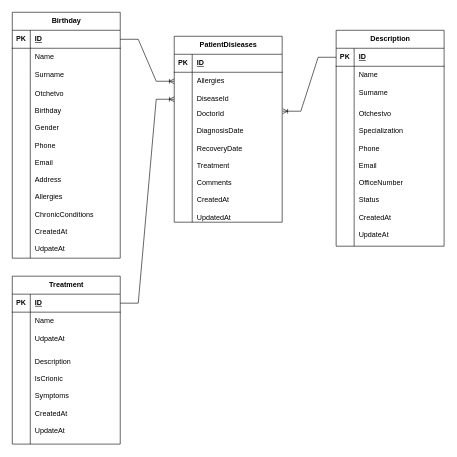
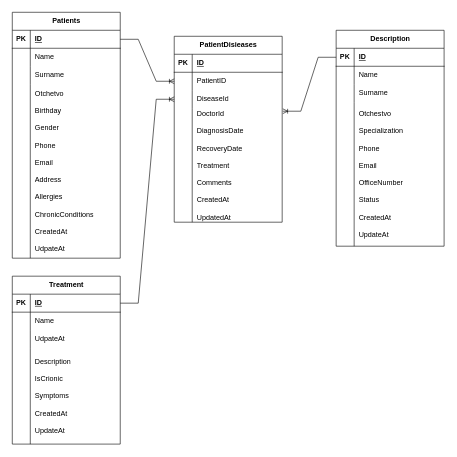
node "Birthday": label "Birthday" -> "Patients"
node "Allergies": label "Allergies" -> "PatientID"
